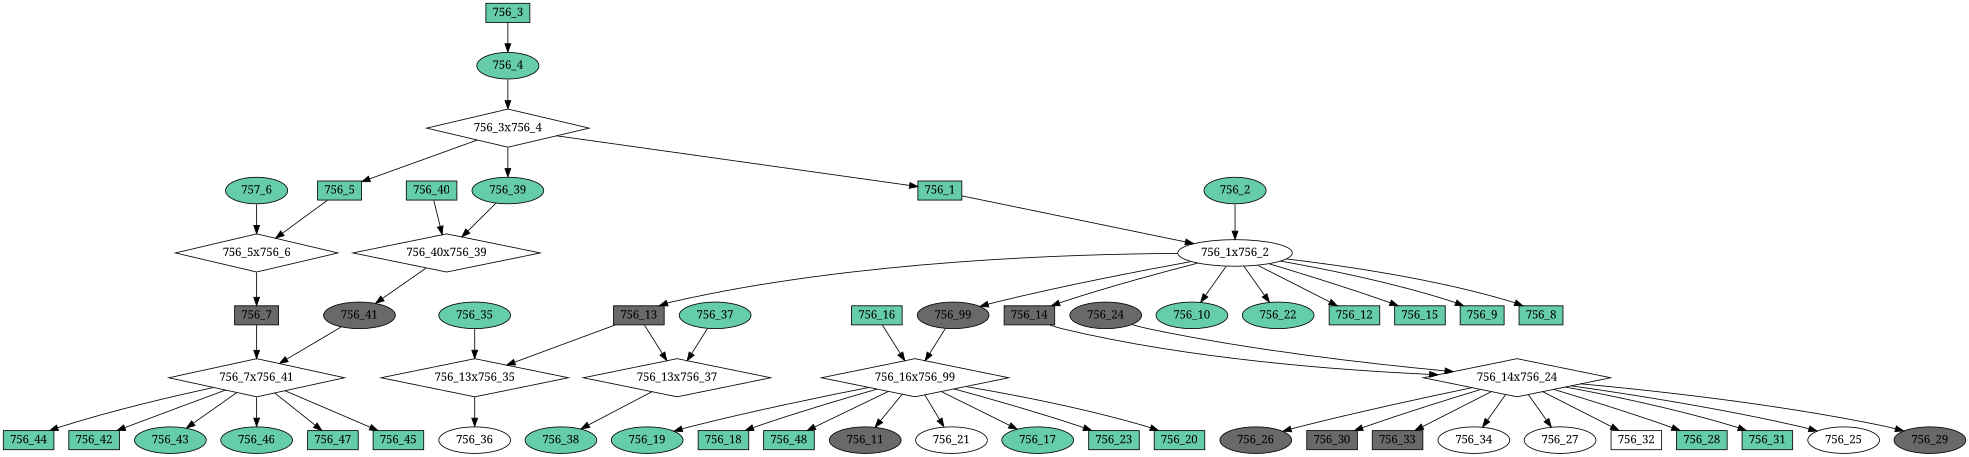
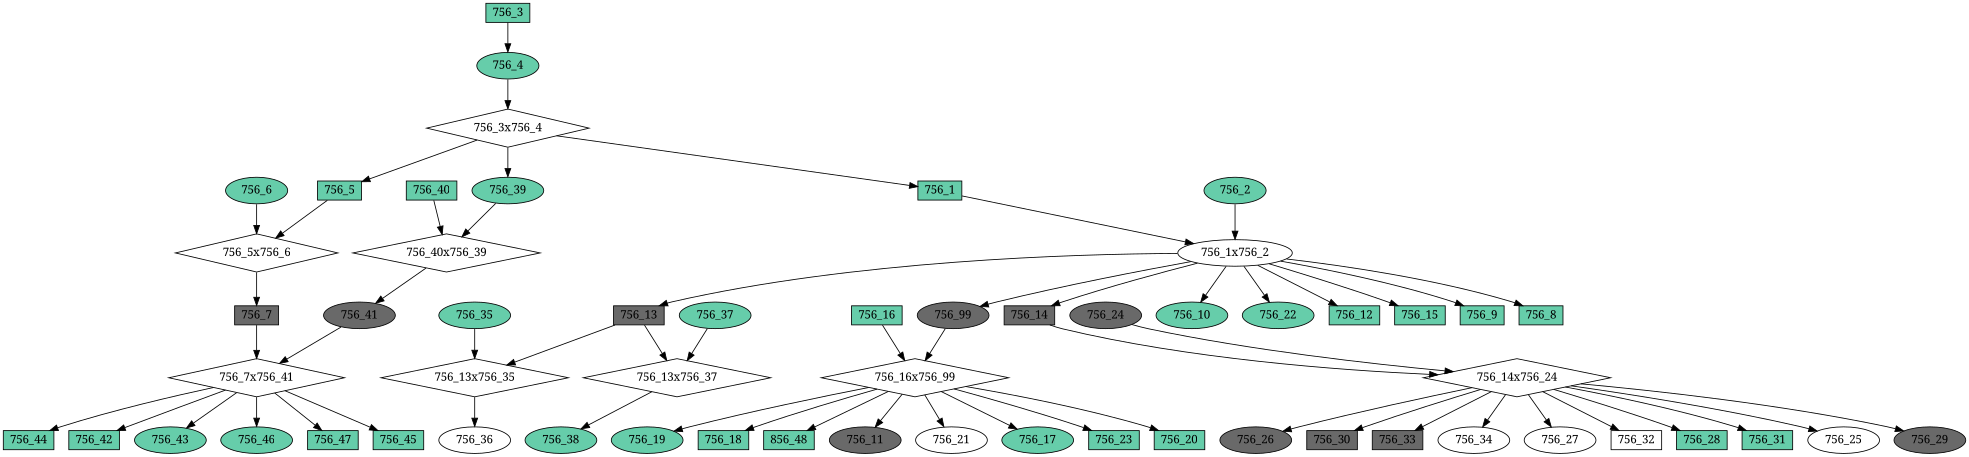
node "757_6": label "757_6" -> "756_6"
node "756_48": label "756_48" -> "856_48"
